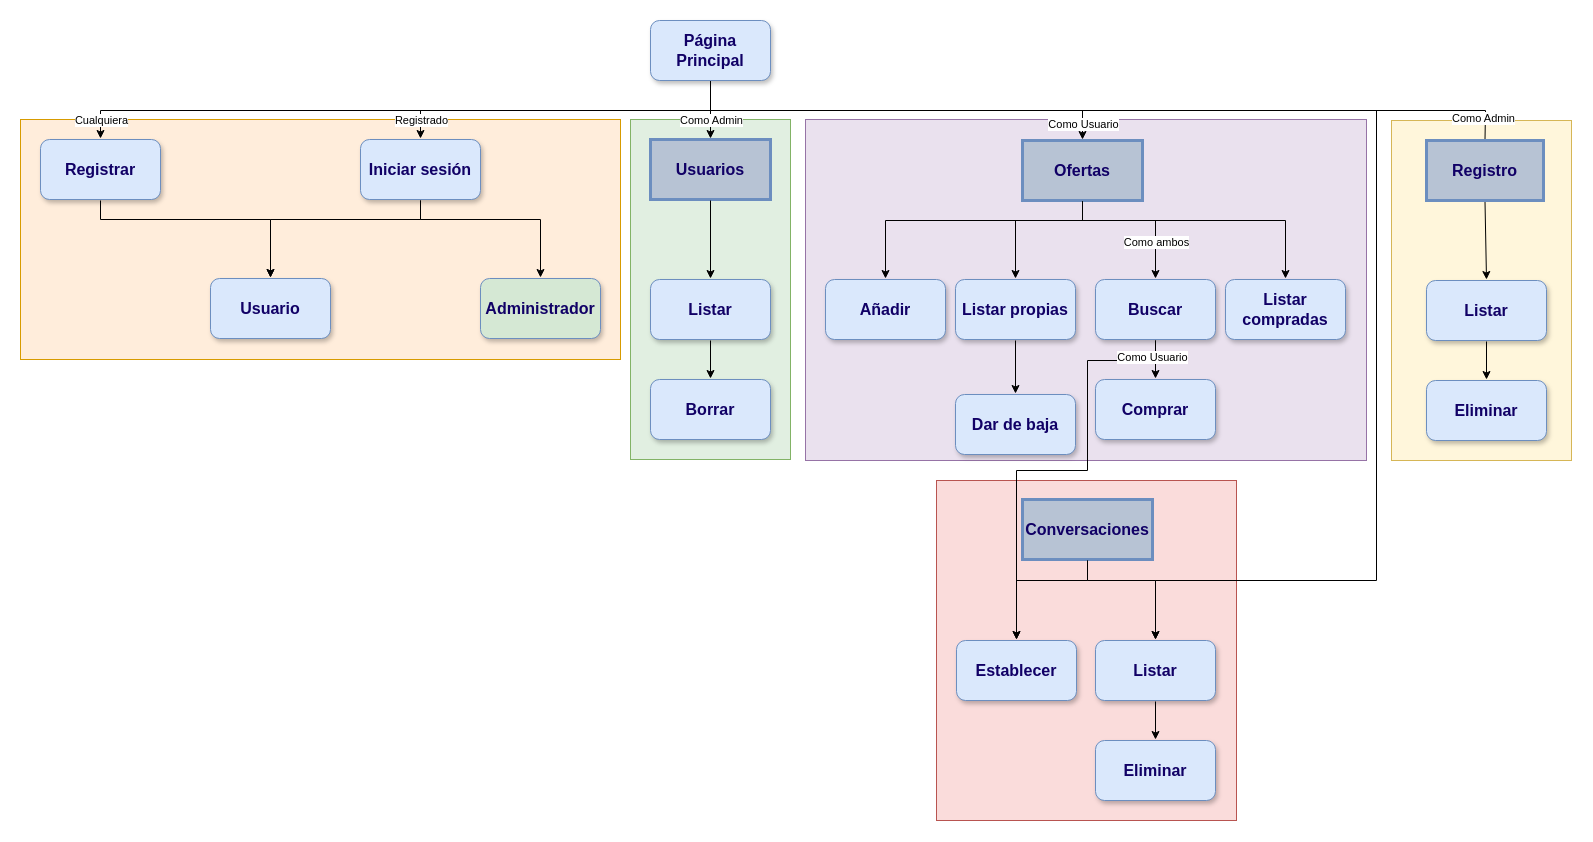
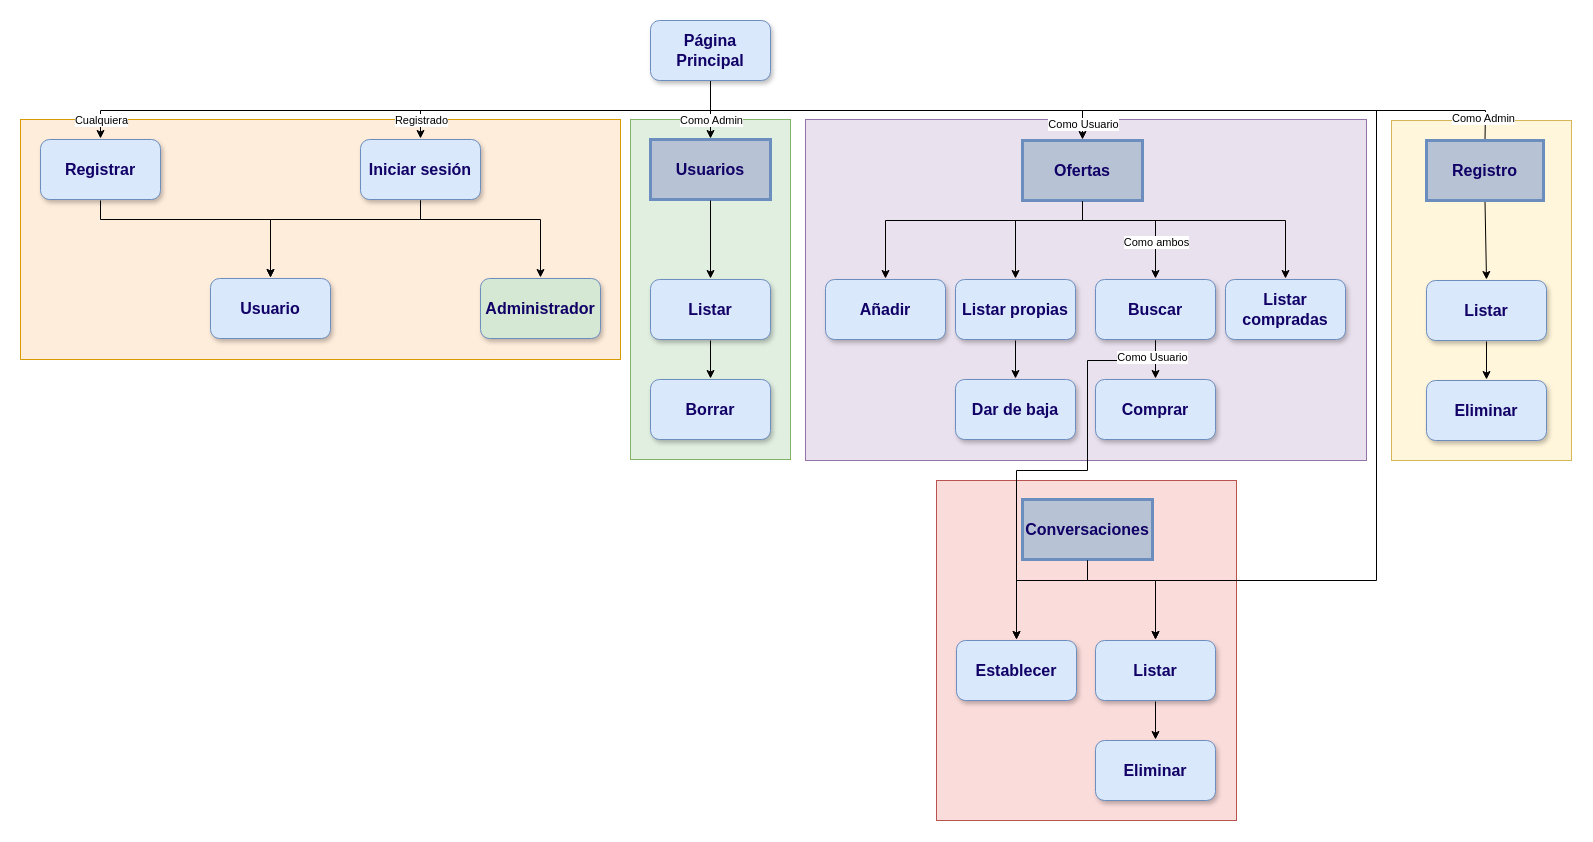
node "Dar de baja": moved (1016, 425) -> (1016, 410)
